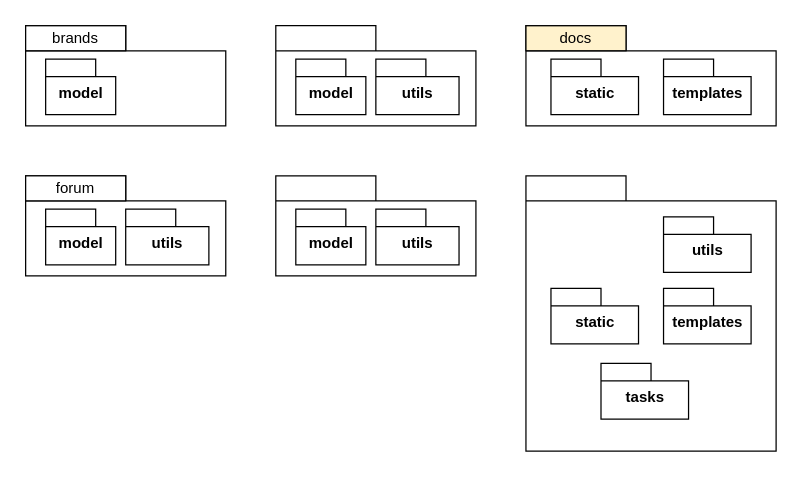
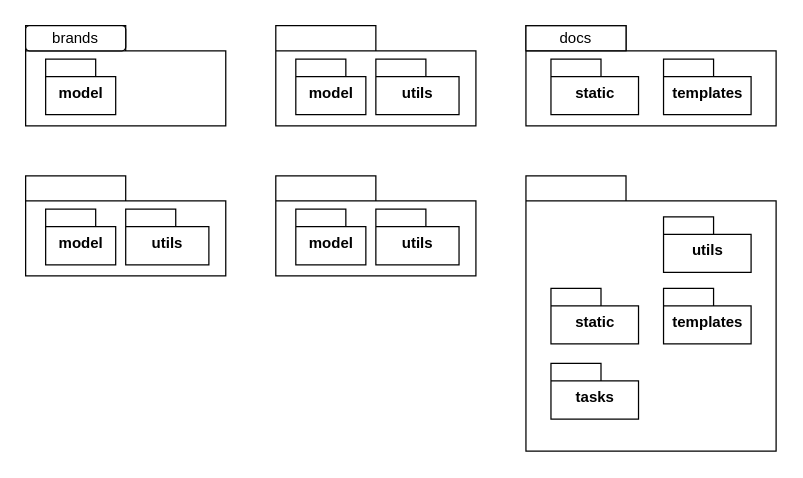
node "brands": shape rectangle -> rounded rectangle
node "docs": fillcolor #fff2cc -> #ffffff
node "forum": removed
node "tasks": moved (644, 391) -> (594, 391)
